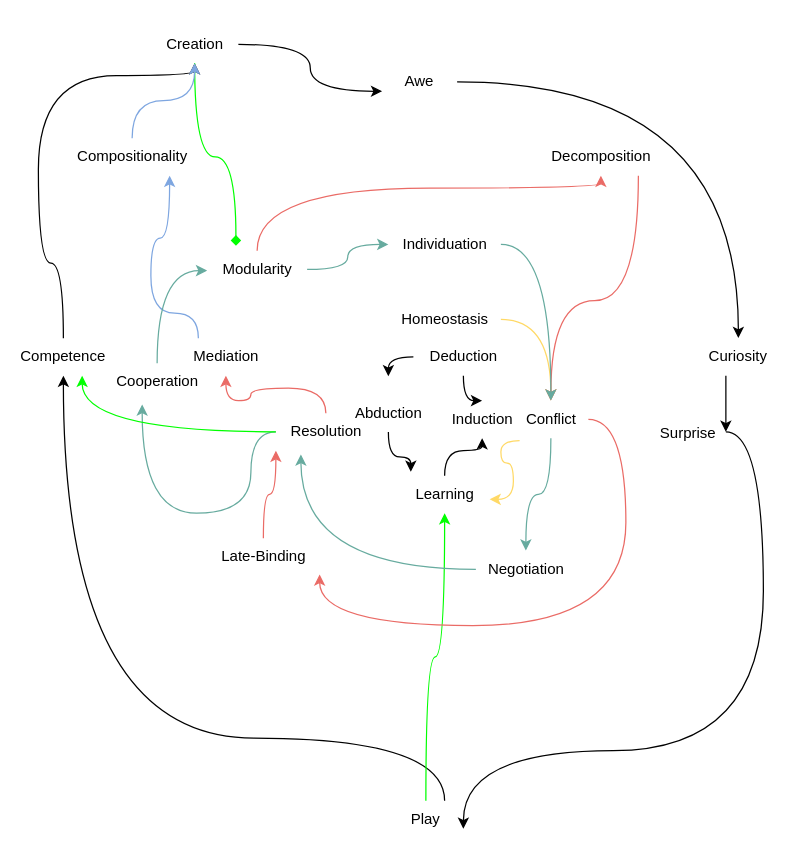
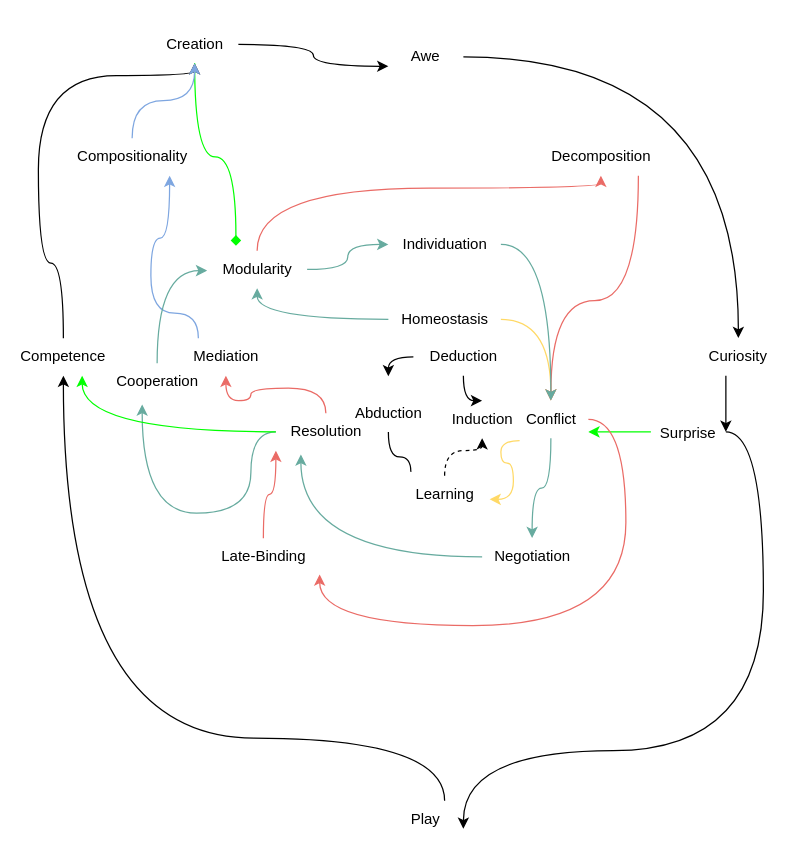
node "Awe": moved (419, 82) -> (426, 57)
edge "Homeostasis" -> "Modularity": added
edge "Surprise" -> "Conflict": added
edge "Learning" -> "Induction": style solid -> dashed
edge "Abduction" -> "Learning": arrowhead classic -> none
node "Negotiation": moved (526, 569) -> (532, 557)
edge "Play" -> "Learning": removed
